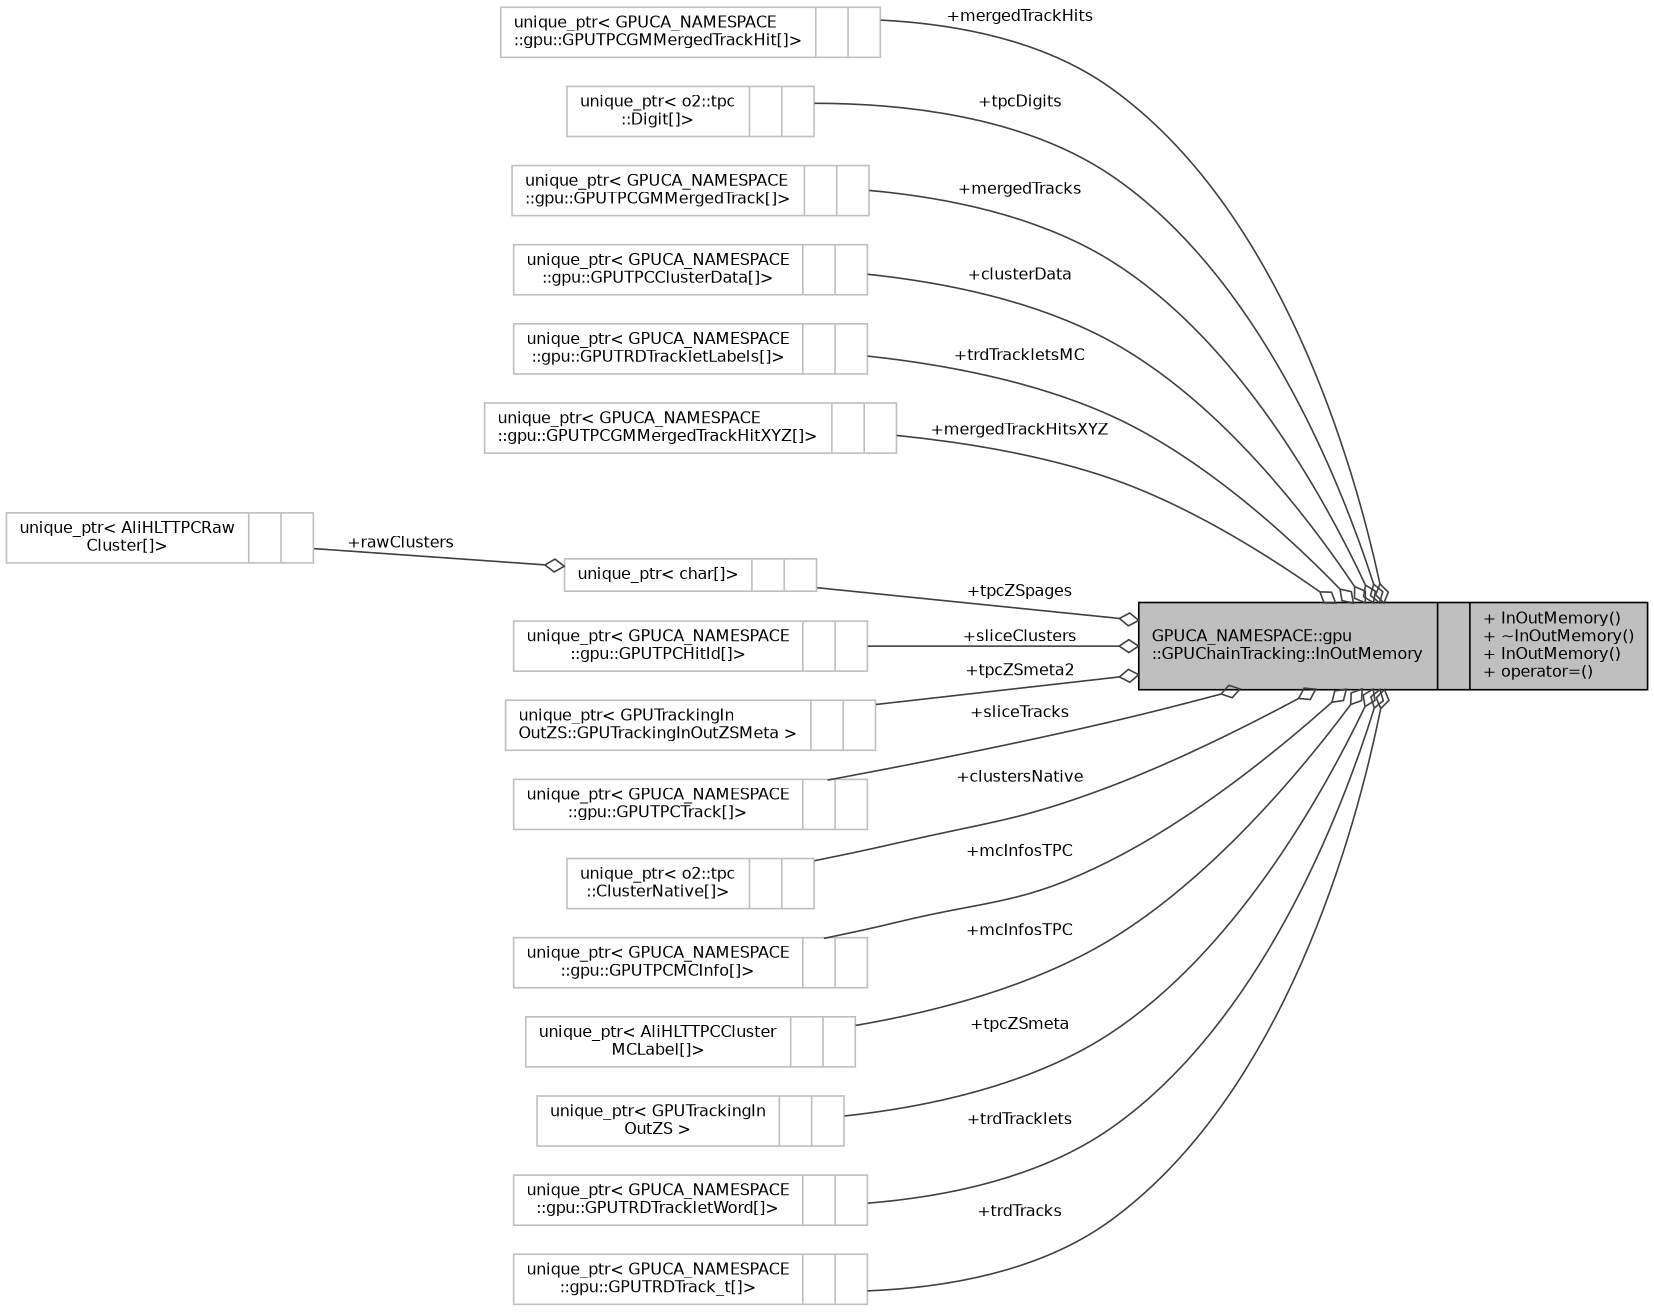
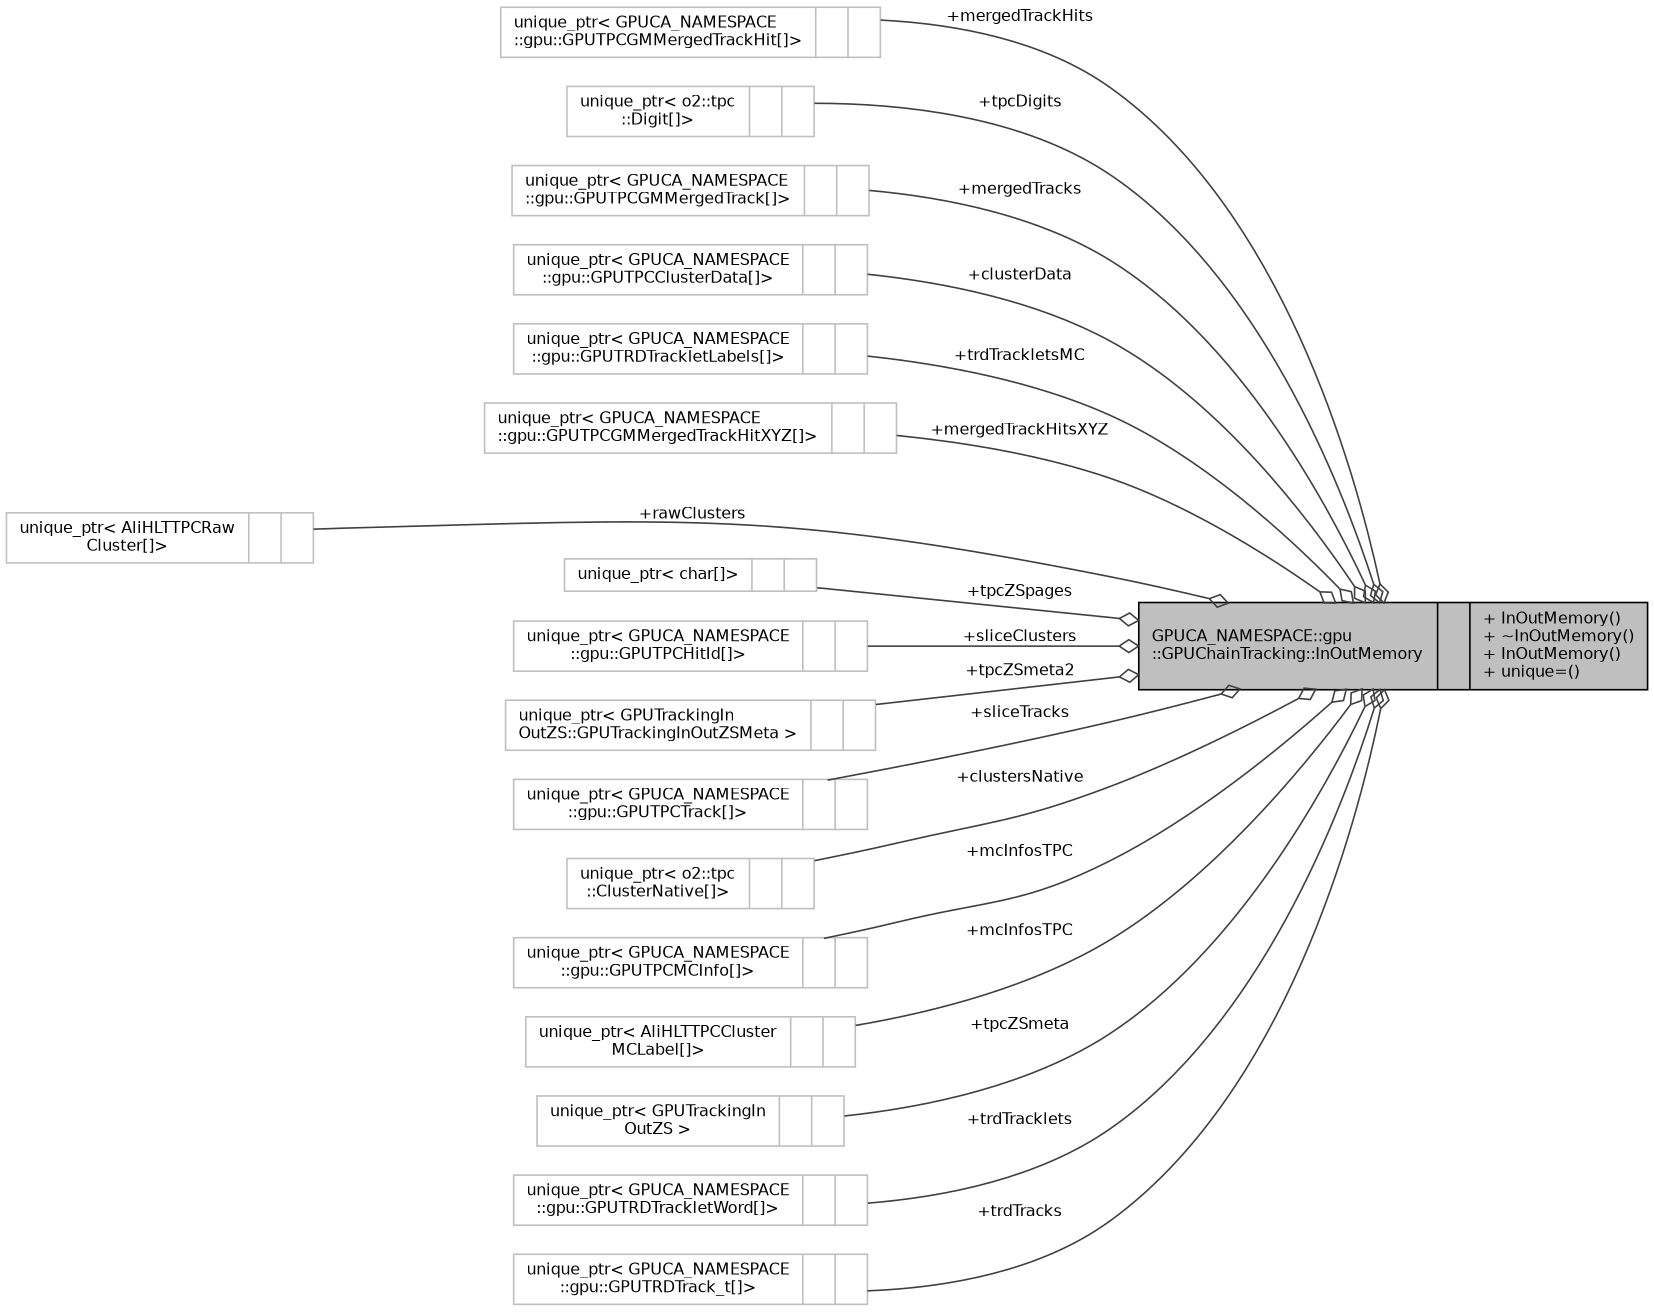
edge "unique_ptr< AliHLTTPCRaw" -> "unique_ptr< char[]>": now "unique_ptr< AliHLTTPCRaw" -> "GPUCA_NAMESPACE::gpu"
node "GPUCA_NAMESPACE::gpu": text "+ operator=()" -> "+ unique=()"
